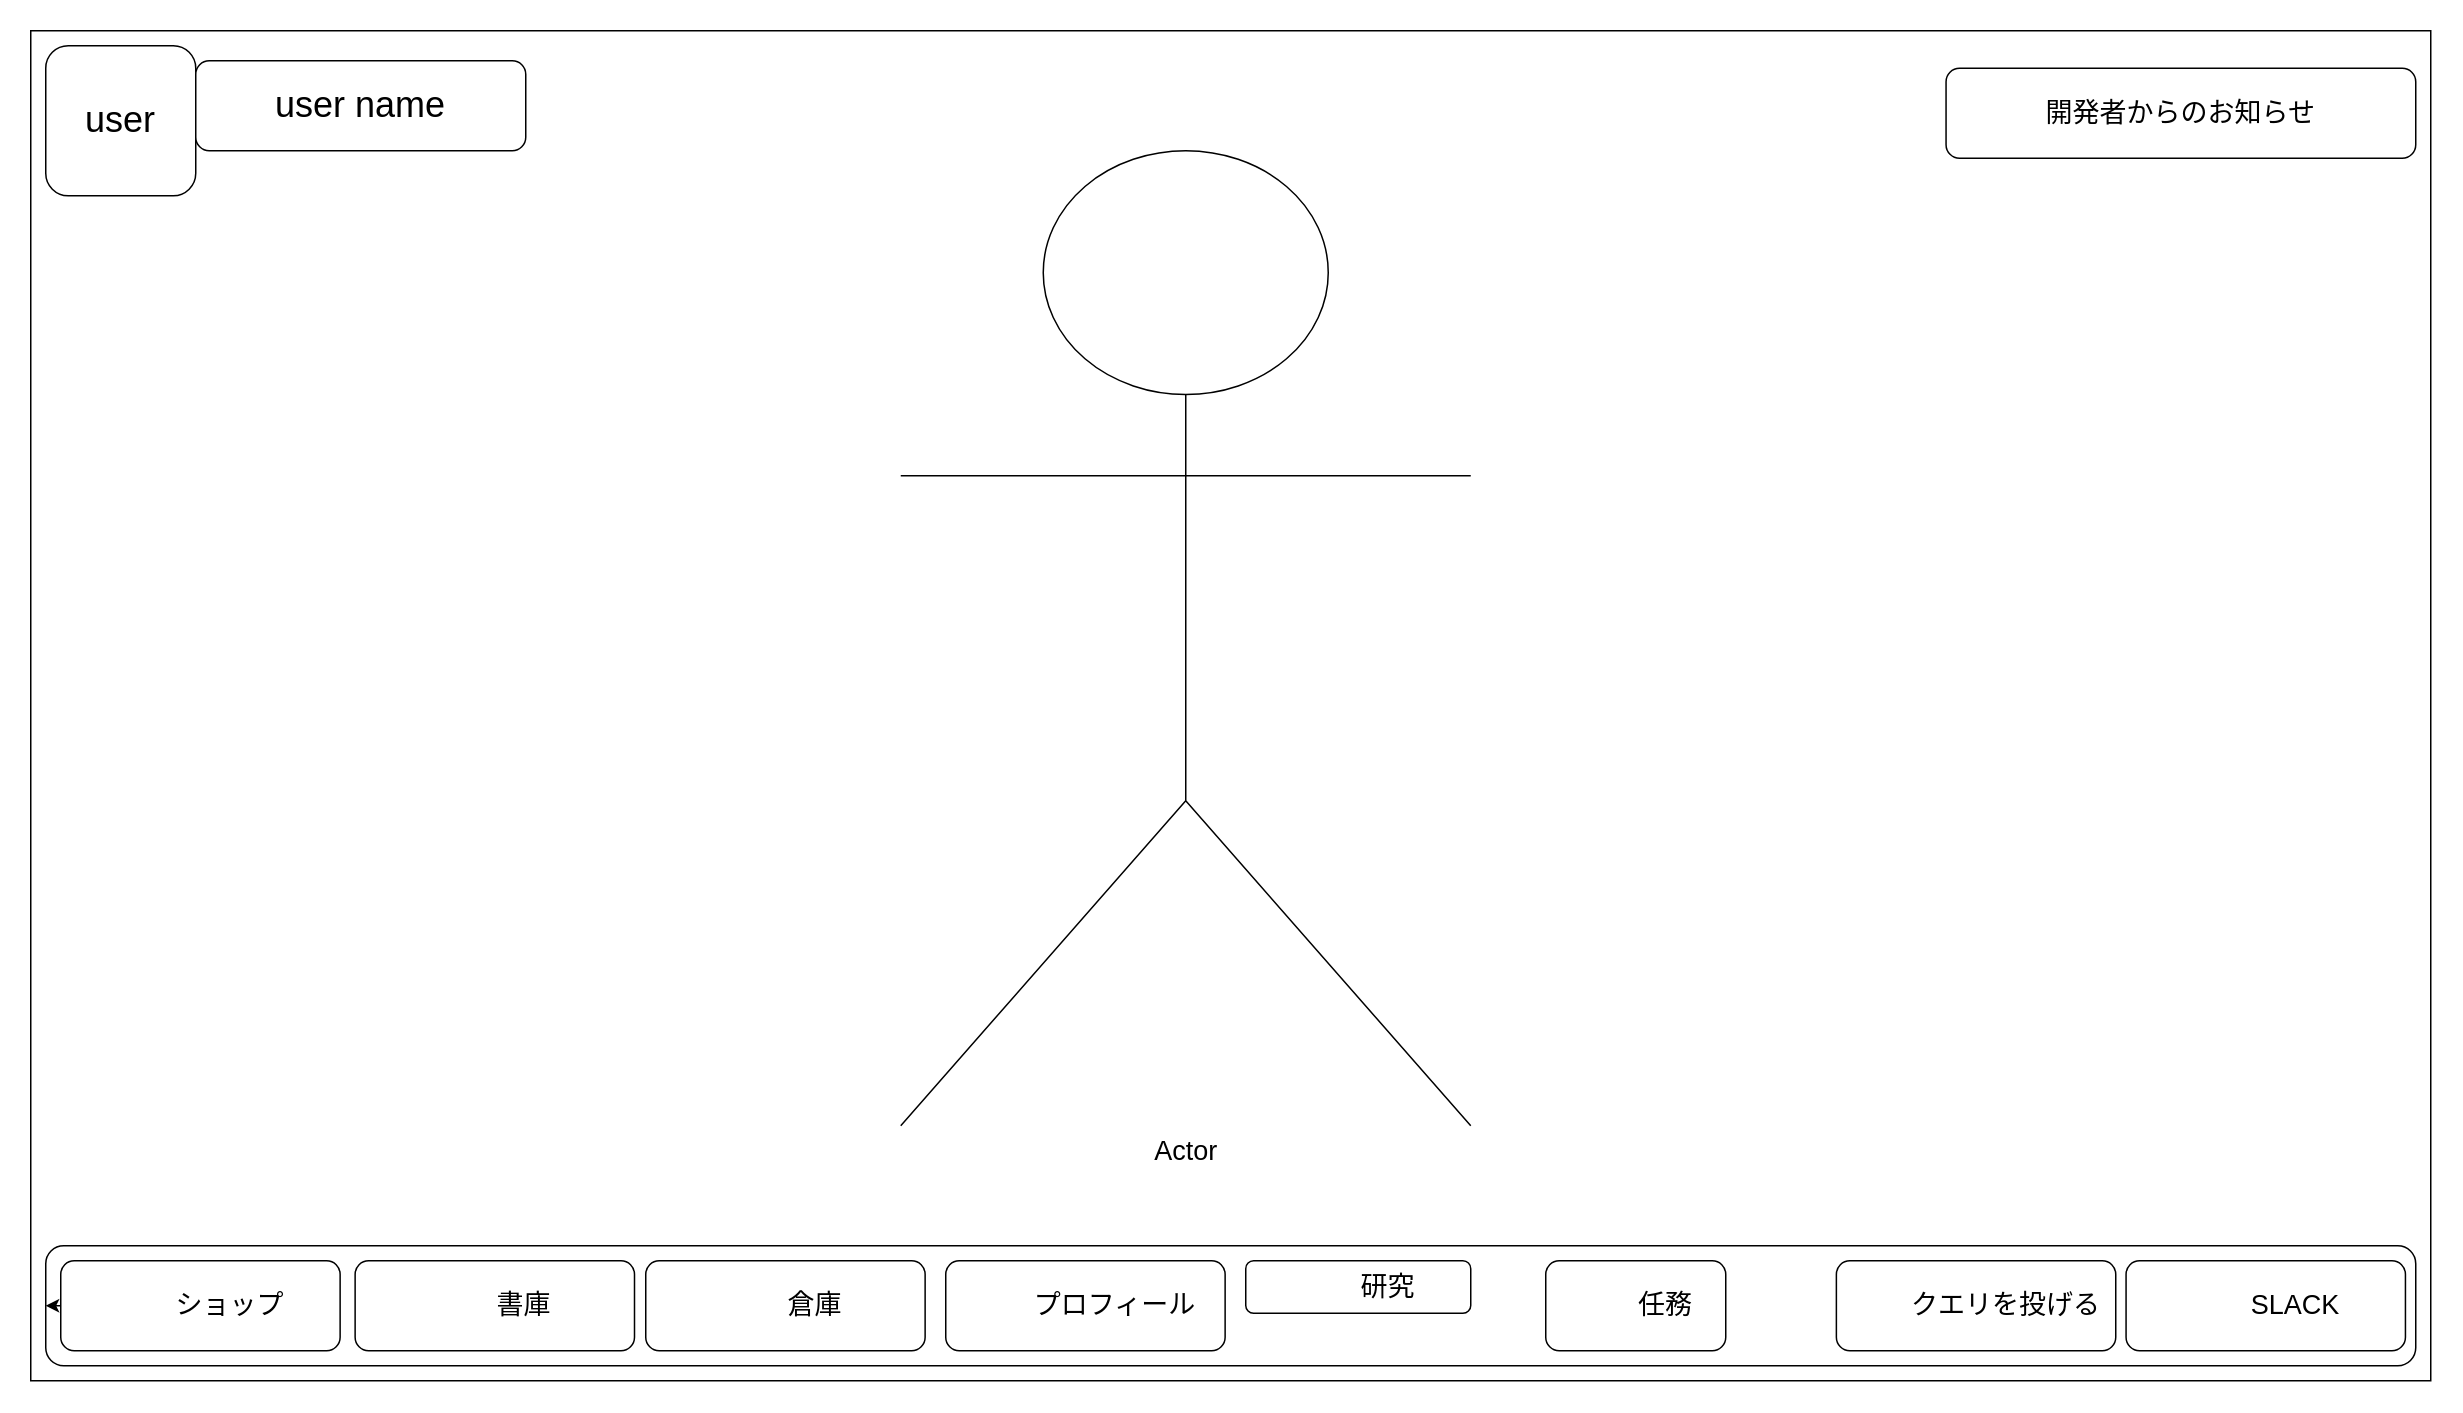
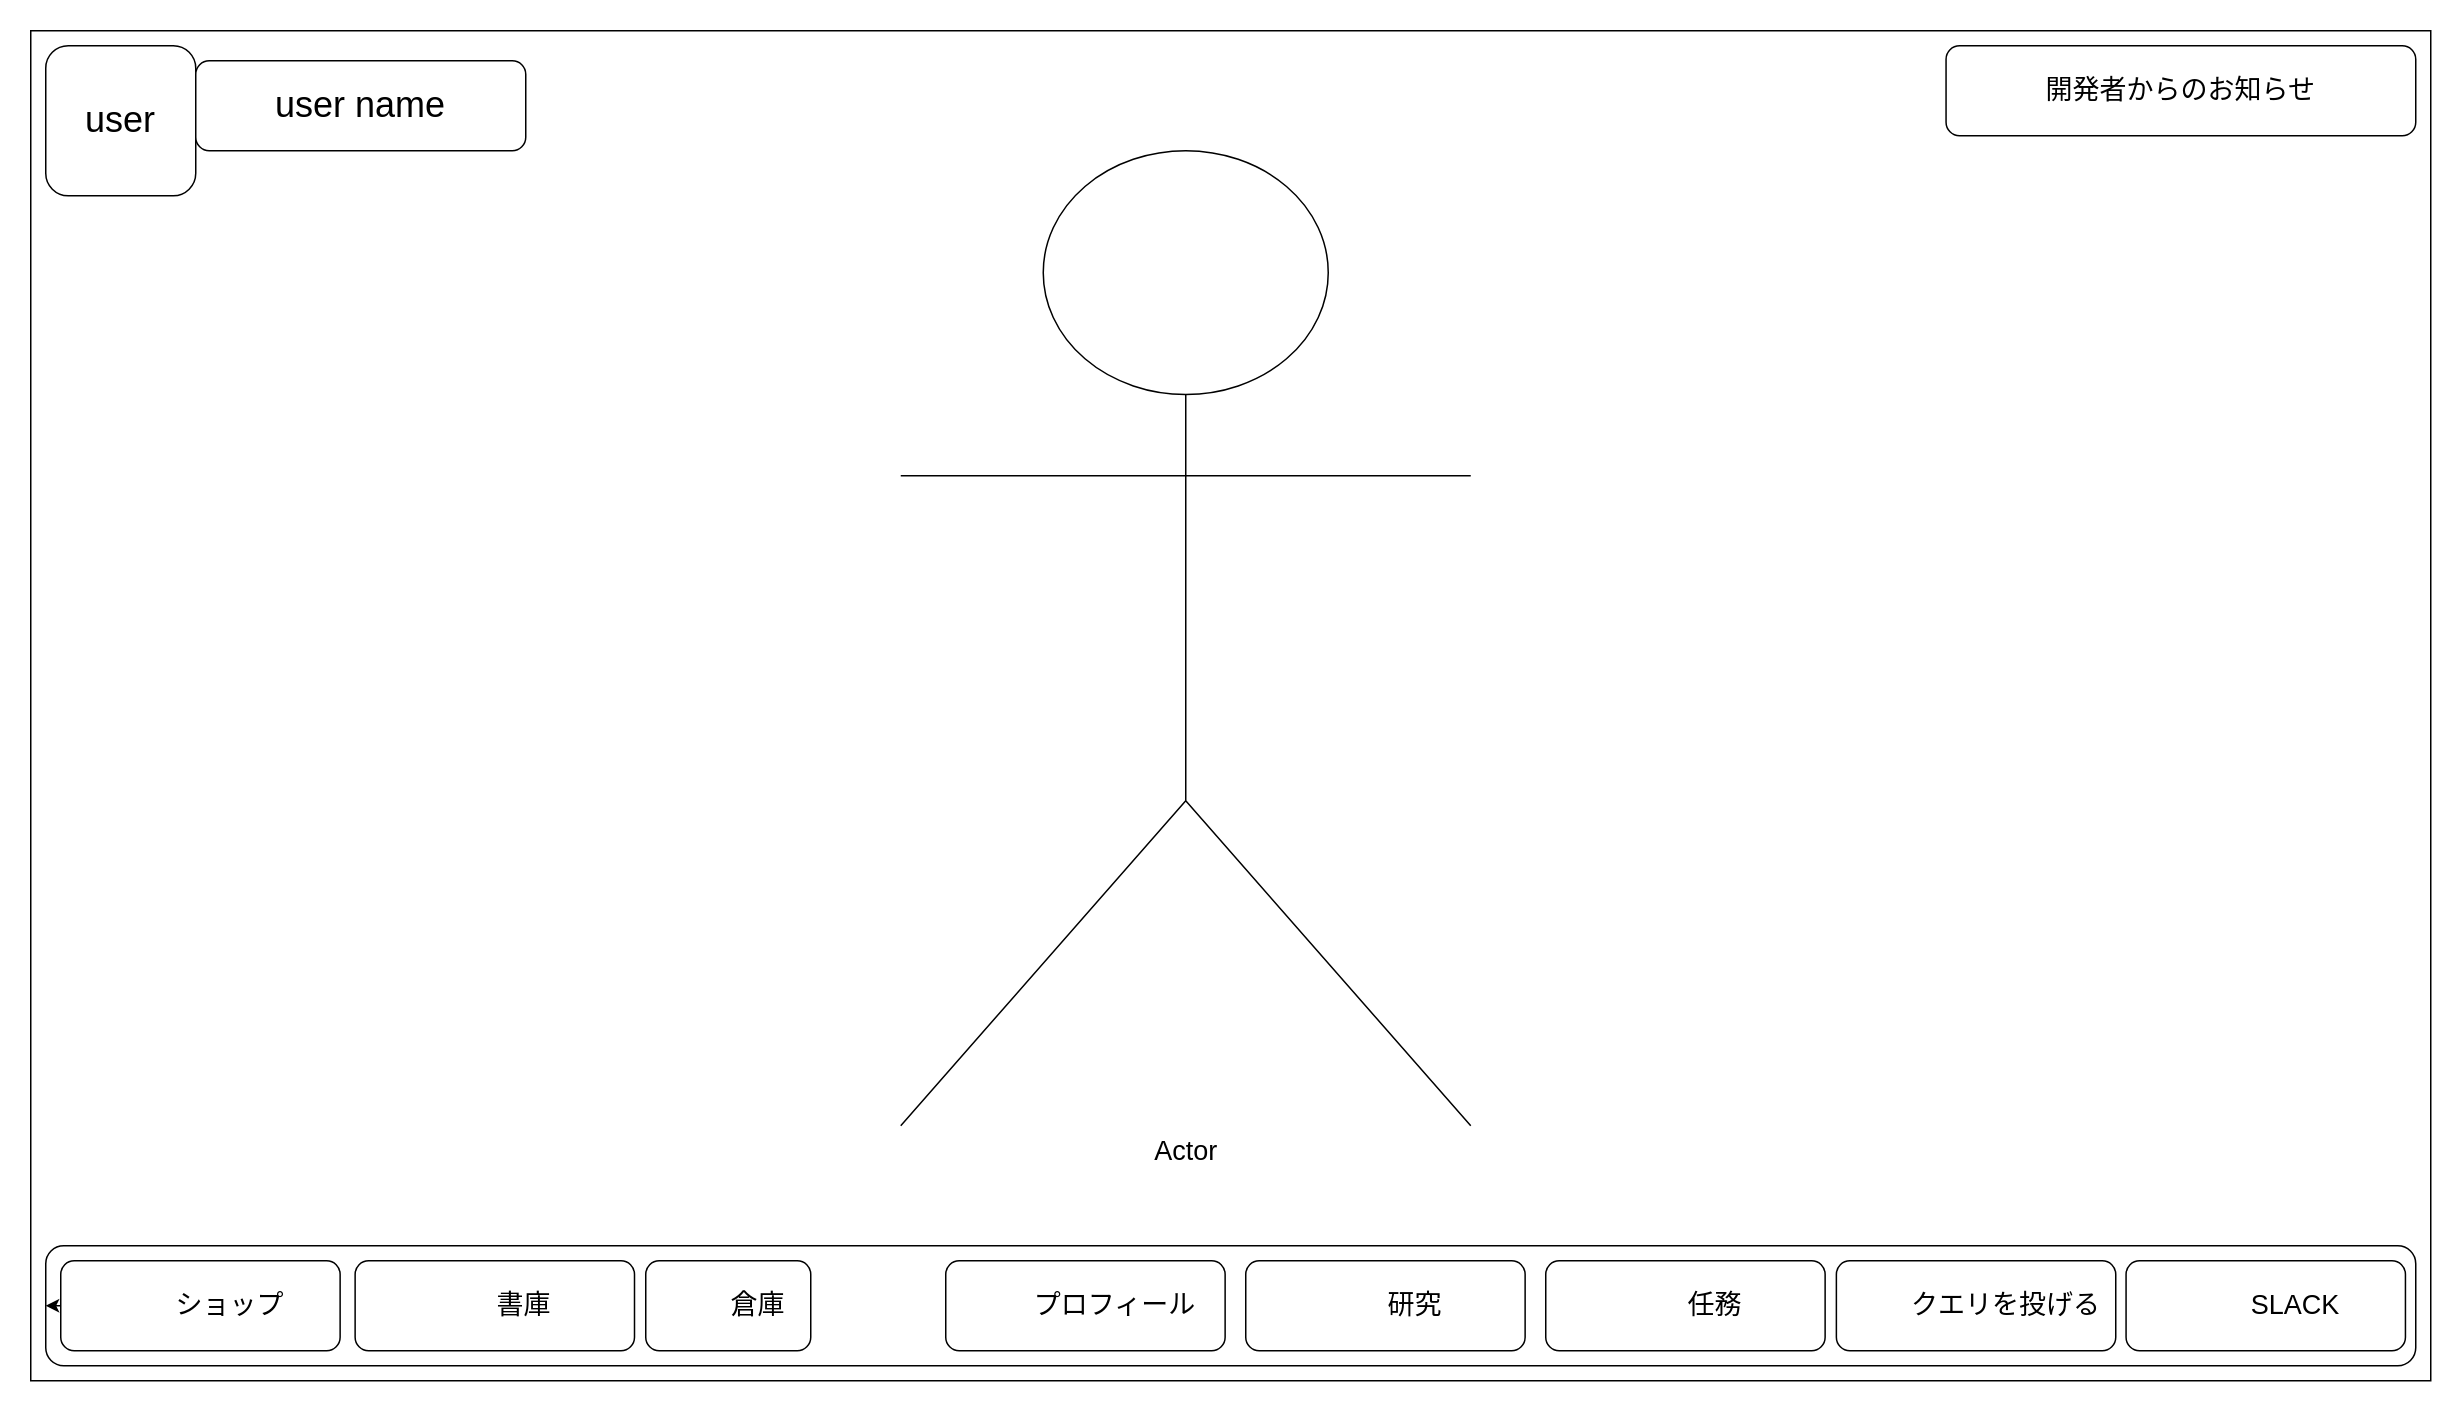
node "開発者からのお知らせ": moved (2181, 113) -> (2181, 91)
node "研究": size 225x53 -> 279x90
node "倉庫": size 279x90 -> 165x90
node "任務": size 180x90 -> 279x90
